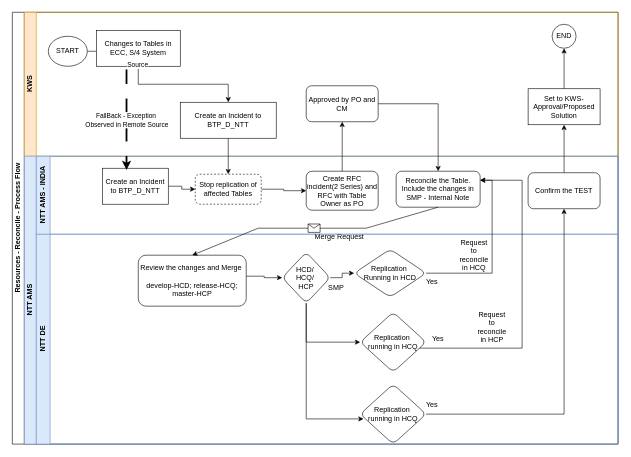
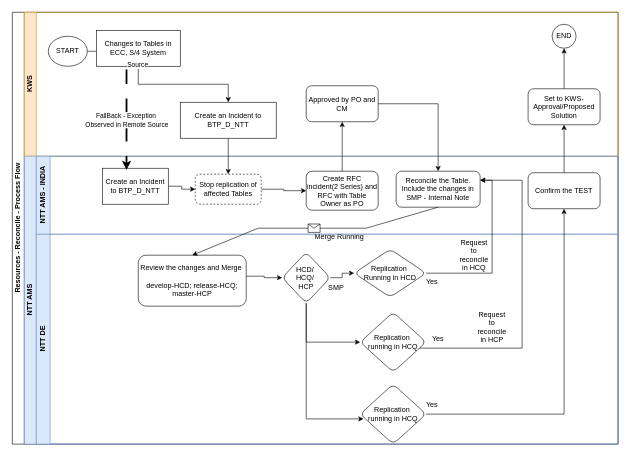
node "Set to KWS-Approval/Proposed Solution": shape rectangle -> rounded rectangle
node "Merge Request": label "Merge Request" -> "Merge Running"
